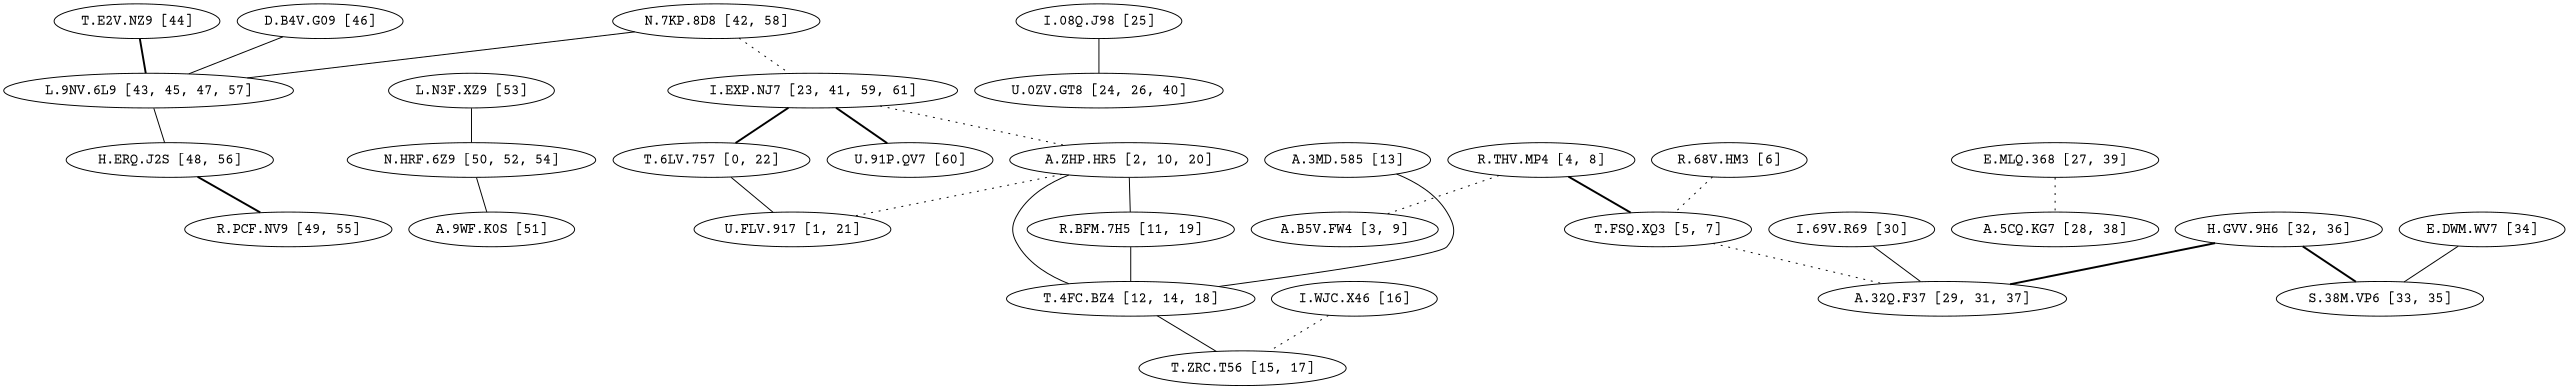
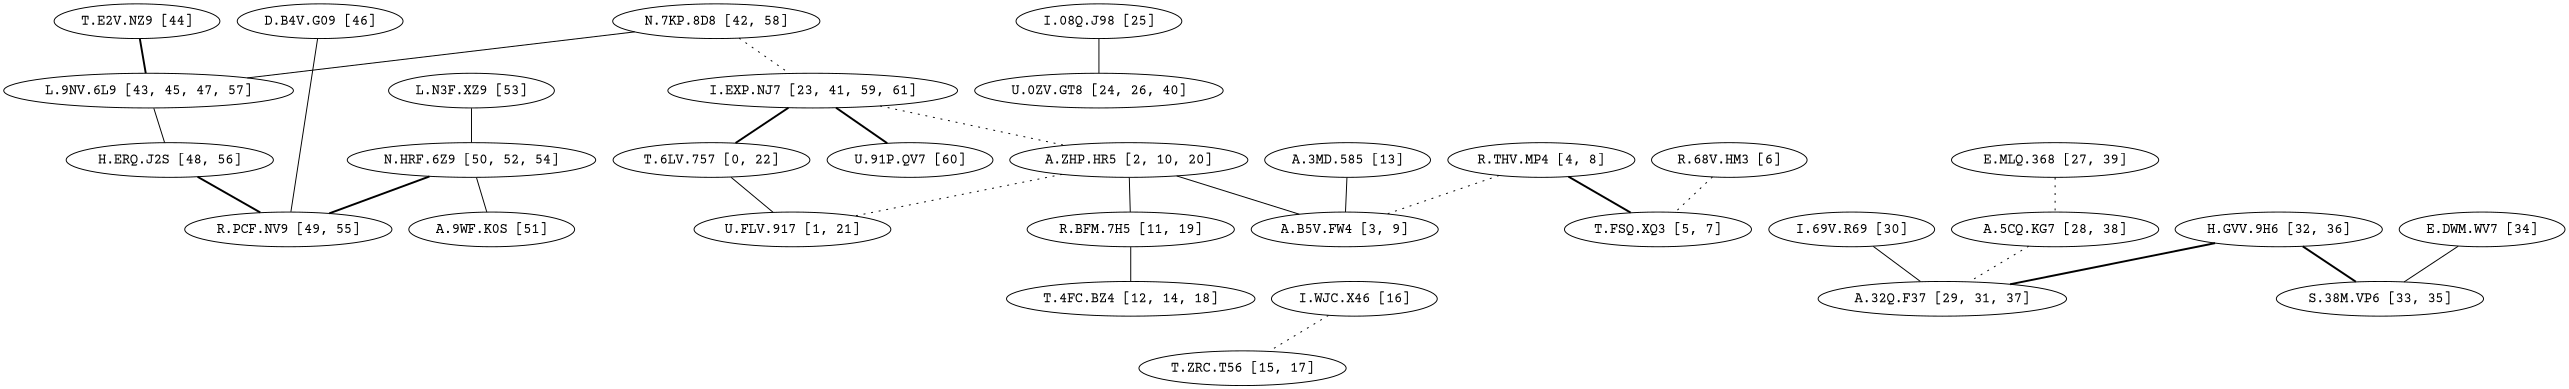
edge "D.B4V.G09 [46]" -- "L.9NV.6L9 [43, 45, 47, 57]": now "D.B4V.G09 [46]" -- "R.PCF.NV9 [49, 55]"
edge "N.HRF.6Z9 [50, 52, 54]" -- "R.PCF.NV9 [49, 55]": added
edge "A.ZHP.HR5 [2, 10, 20]" -- "T.4FC.BZ4 [12, 14, 18]": now "A.ZHP.HR5 [2, 10, 20]" -- "A.B5V.FW4 [3, 9]"
edge "A.3MD.585 [13]" -- "T.4FC.BZ4 [12, 14, 18]": now "A.3MD.585 [13]" -- "A.B5V.FW4 [3, 9]"
edge "T.FSQ.XQ3 [5, 7]" -- "A.32Q.F37 [29, 31, 37]": now "A.5CQ.KG7 [28, 38]" -- "A.32Q.F37 [29, 31, 37]"
edge "T.4FC.BZ4 [12, 14, 18]" -- "T.ZRC.T56 [15, 17]": removed
